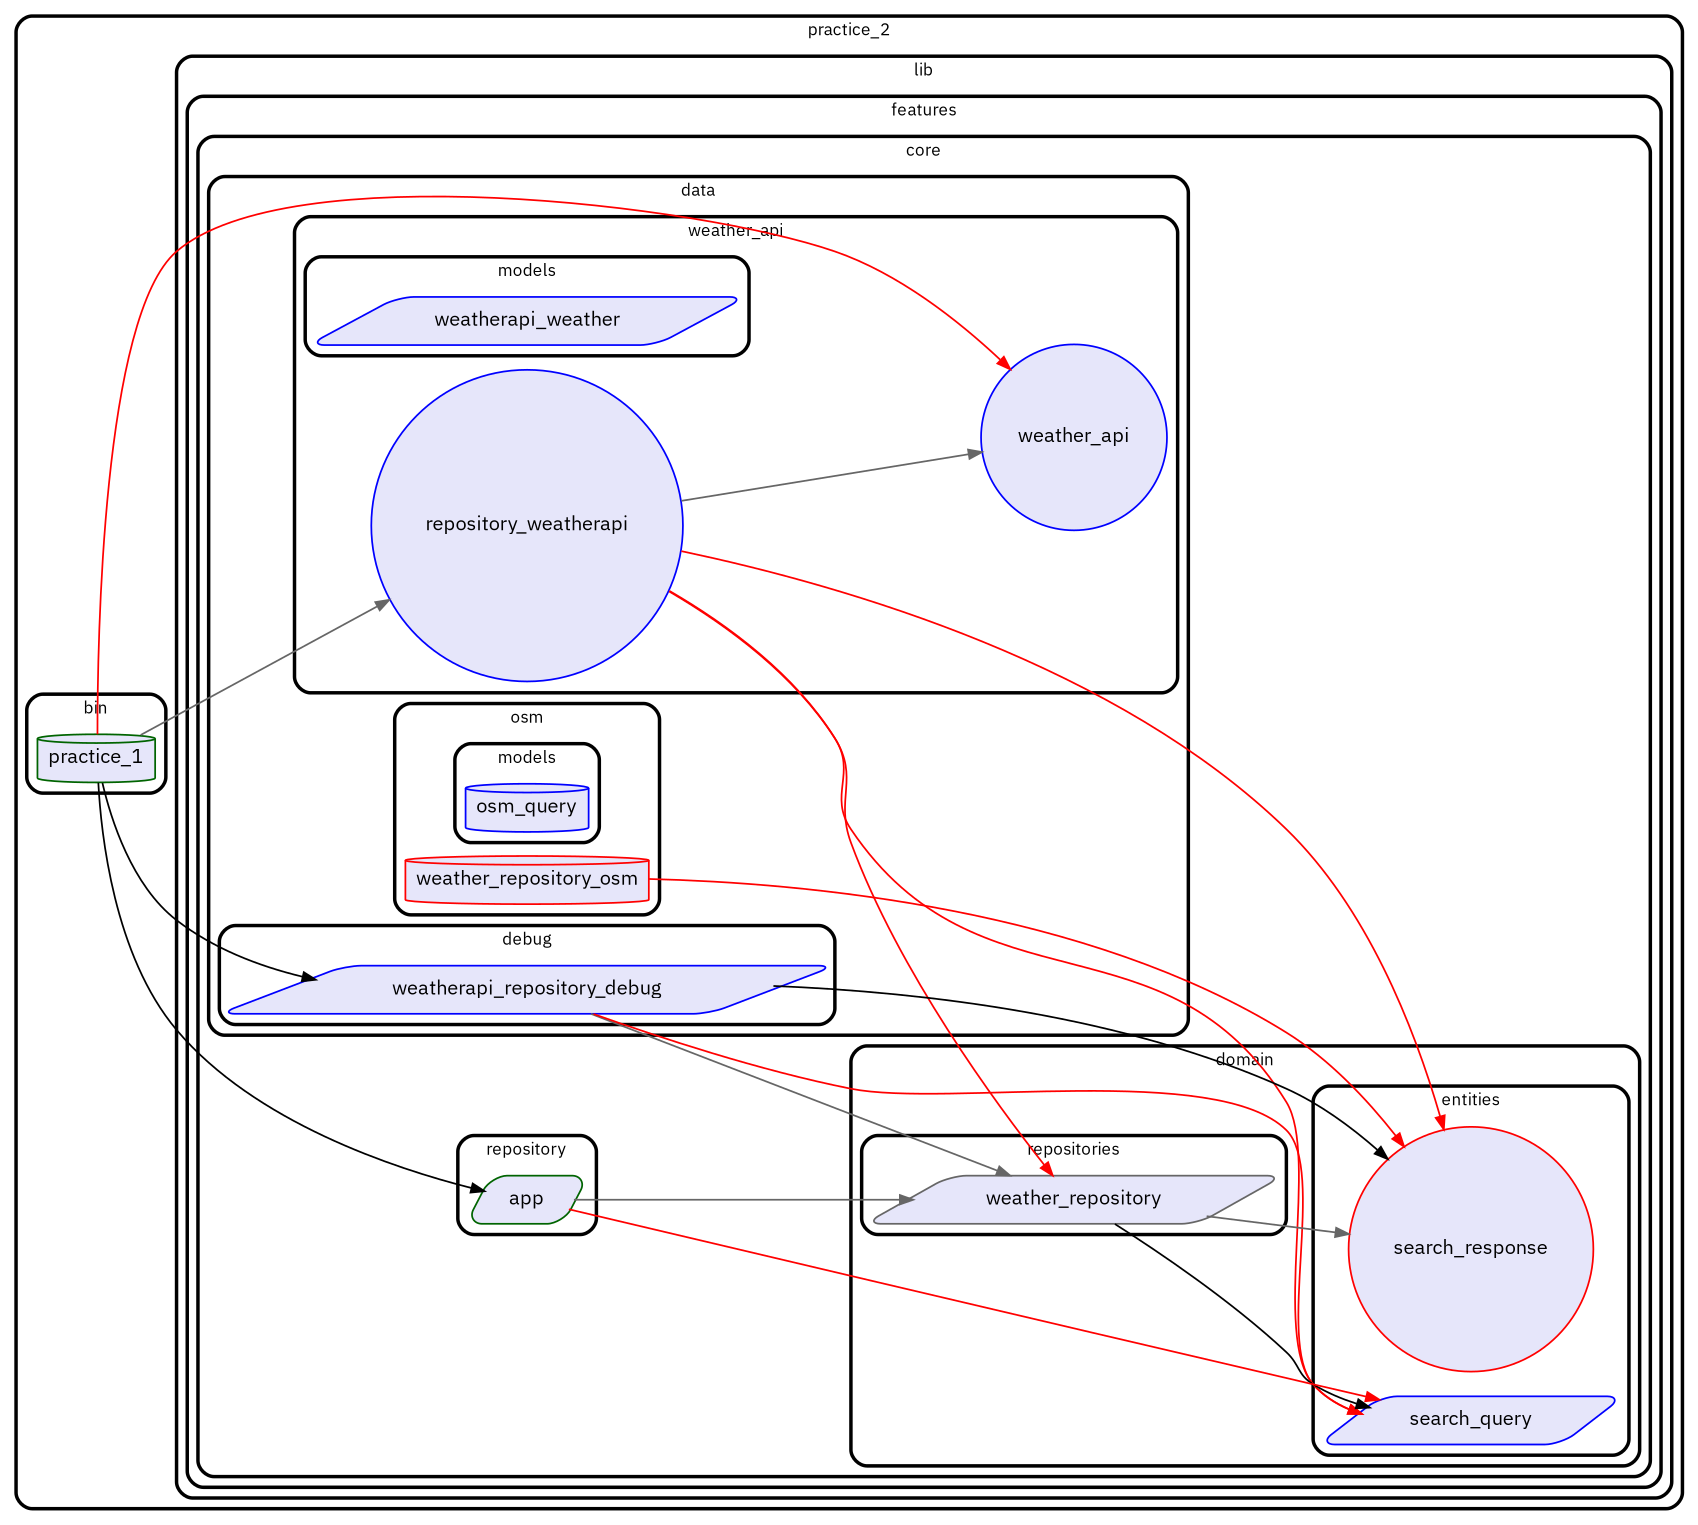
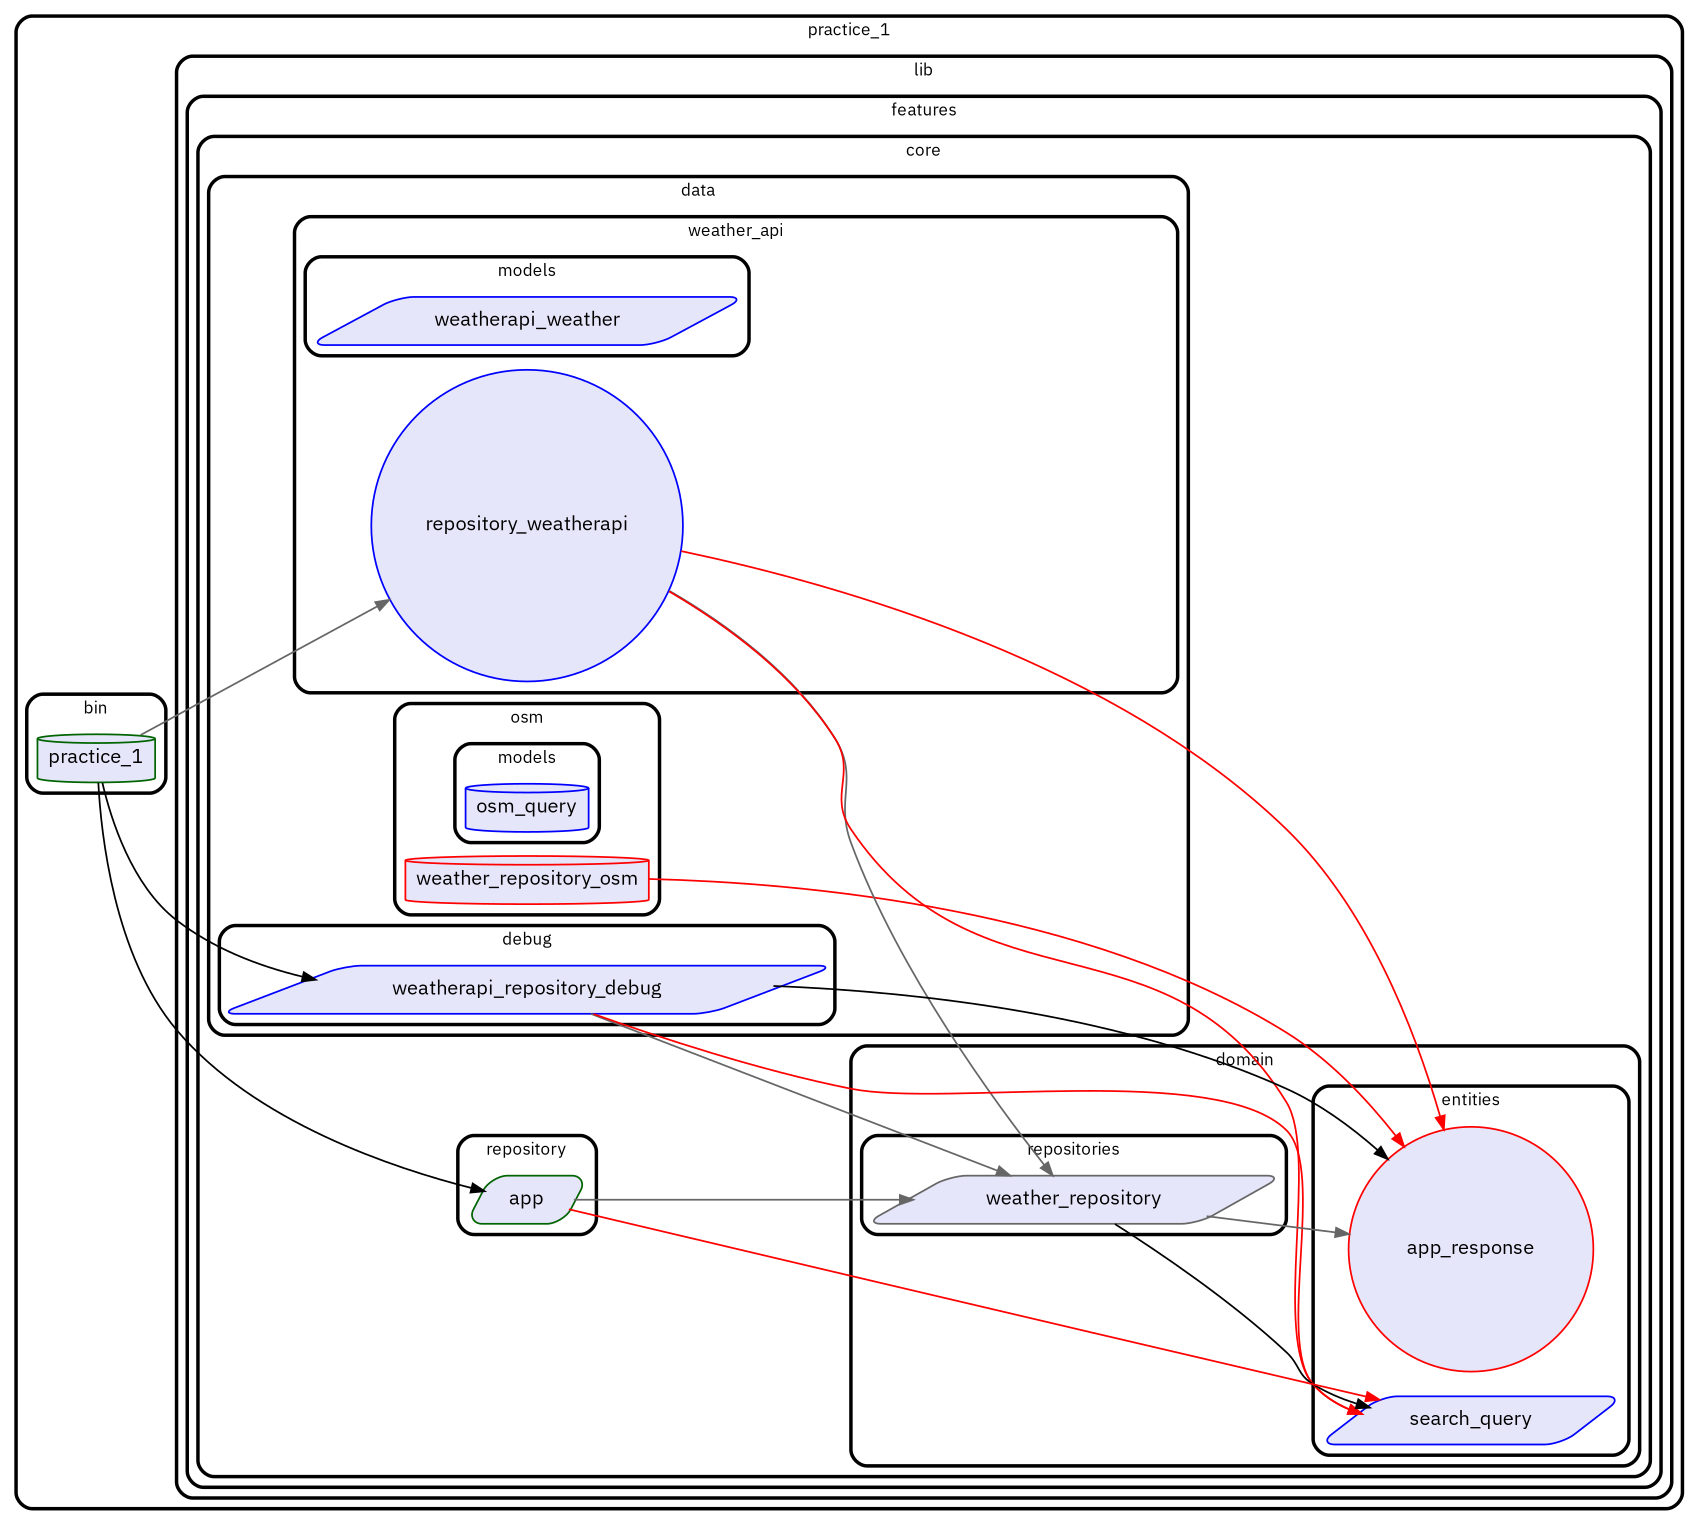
cluster "practice_2": label "practice_2" -> "practice_1"
node "weather_api": removed
edge "repository_weatherapi" -> "weather_repository": color red -> gray40
node "search_response": label "search_response" -> "app_response"
